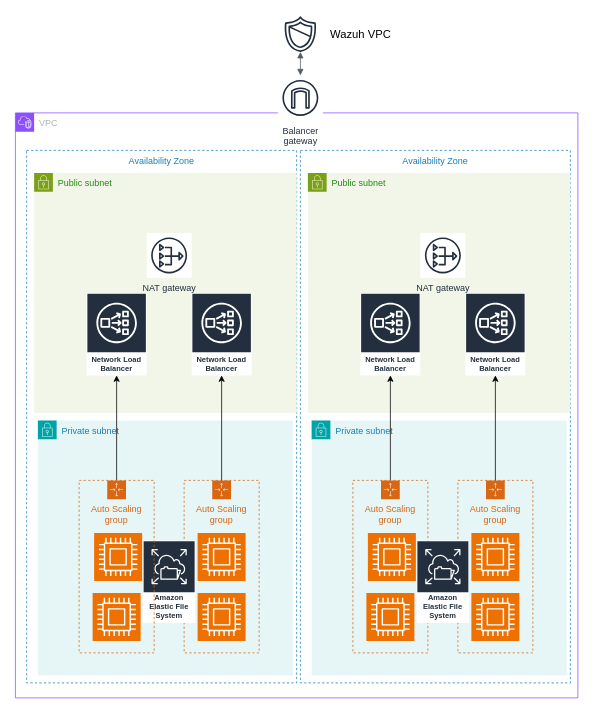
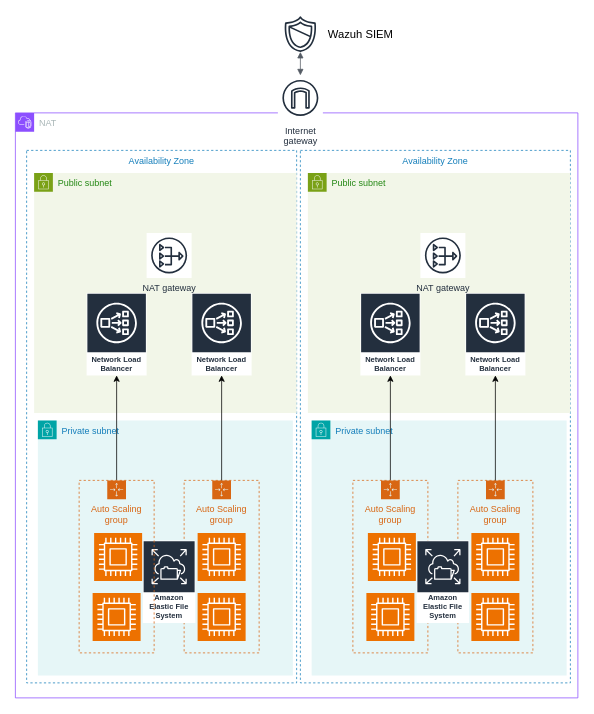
node "Wazuh VPC": label "Wazuh VPC" -> "Wazuh SIEM"
node "VPC": label "VPC" -> "NAT"
node "Balancer gateway": label "Balancer gateway" -> "Internet gateway"
